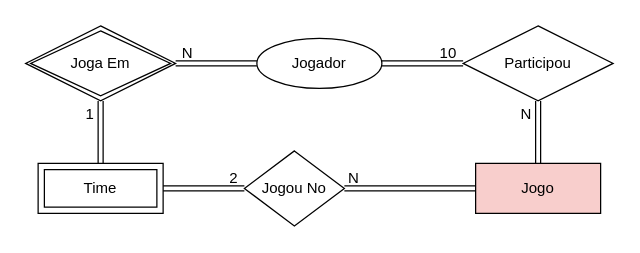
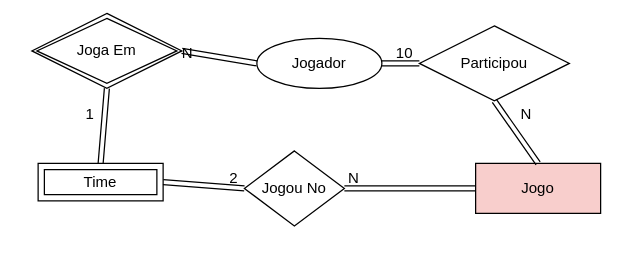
node "Joga Em": moved (101, 63) -> (107, 51)
node "Participou": moved (538, 63) -> (494, 63)
node "Time": size 125x50 -> 125x38
